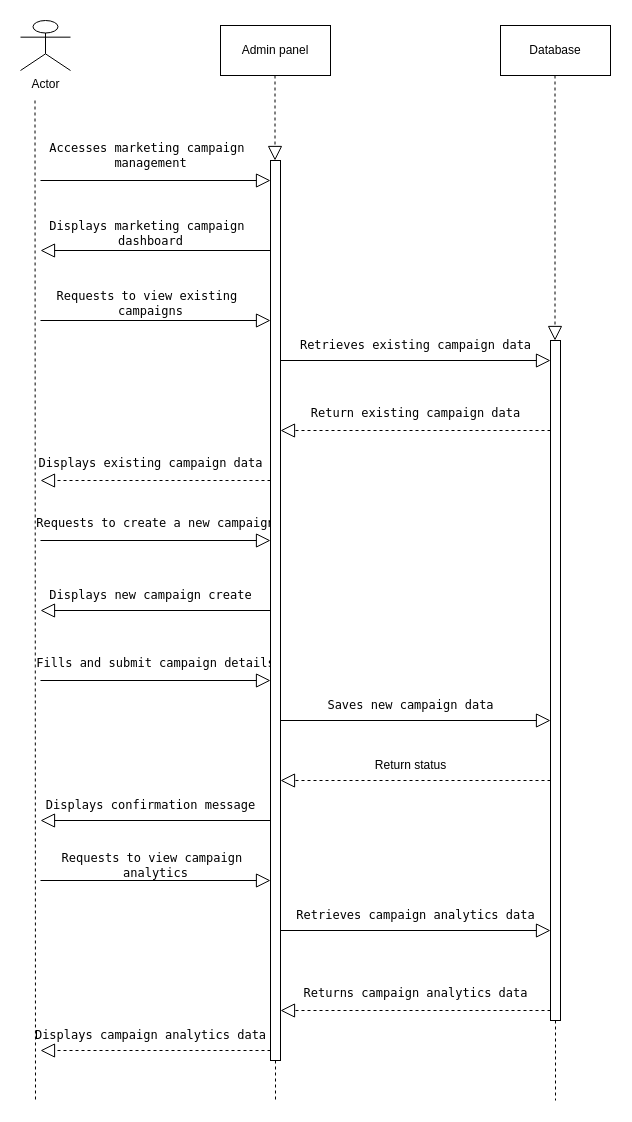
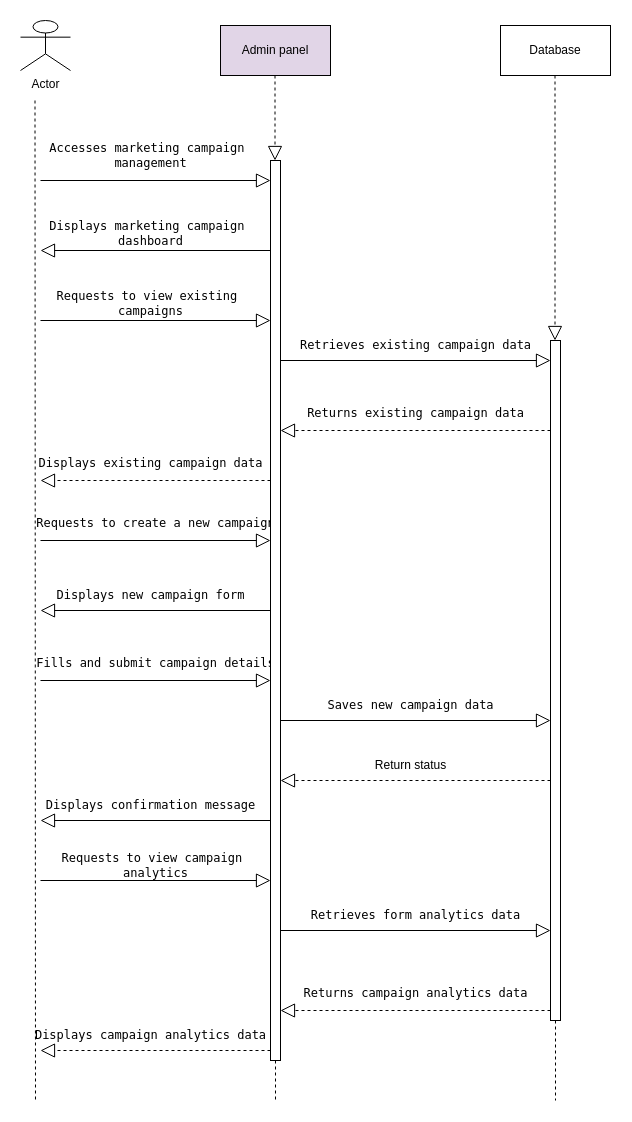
node "Admin panel": fillcolor #ffffff -> #e1d5e7
node "Return existing campaign data": label "Return existing campaign data" -> "Returns existing campaign data"
node "Displays new campaign create": label "Displays new campaign create" -> "Displays new campaign form"
node "Retrieves campaign analytics data": label "Retrieves campaign analytics data" -> "Retrieves form analytics data"
